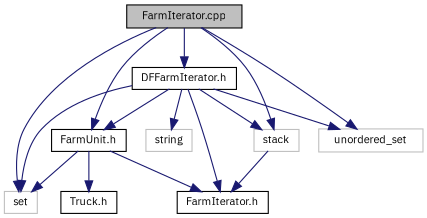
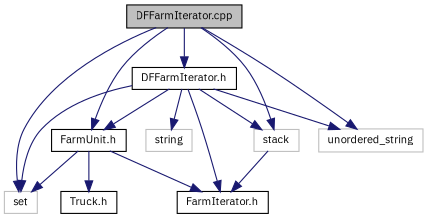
node "FarmIterator.cpp": label "FarmIterator.cpp" -> "DFFarmIterator.cpp"
node "unordered_set": label "unordered_set" -> "unordered_string"
